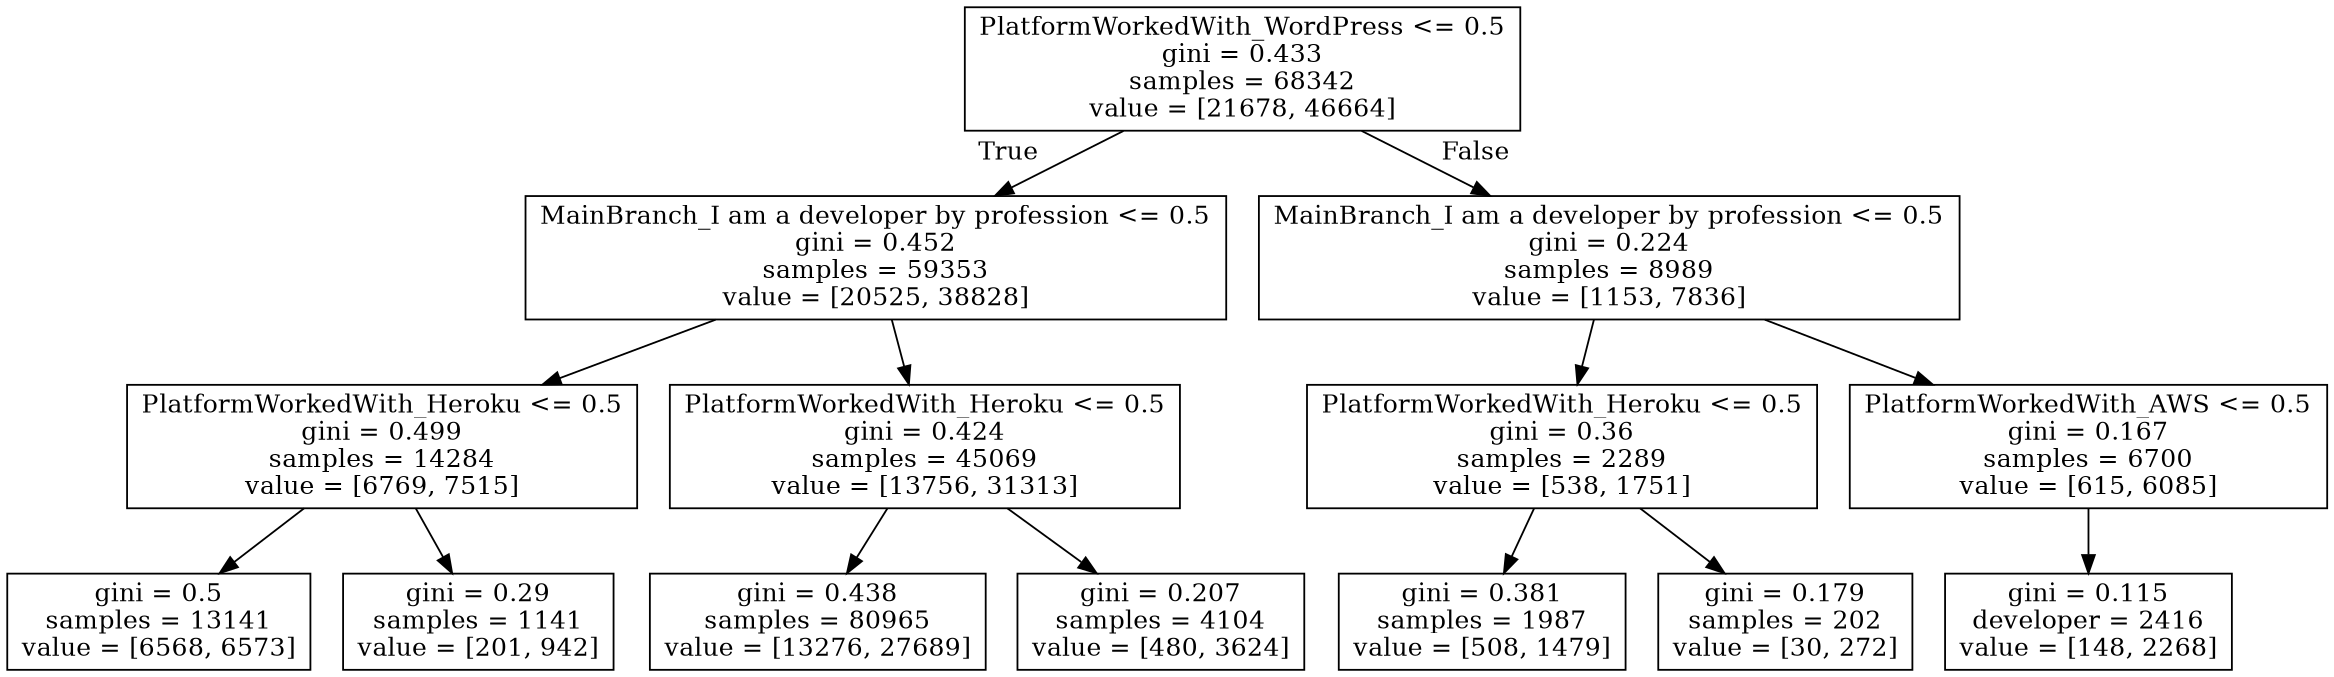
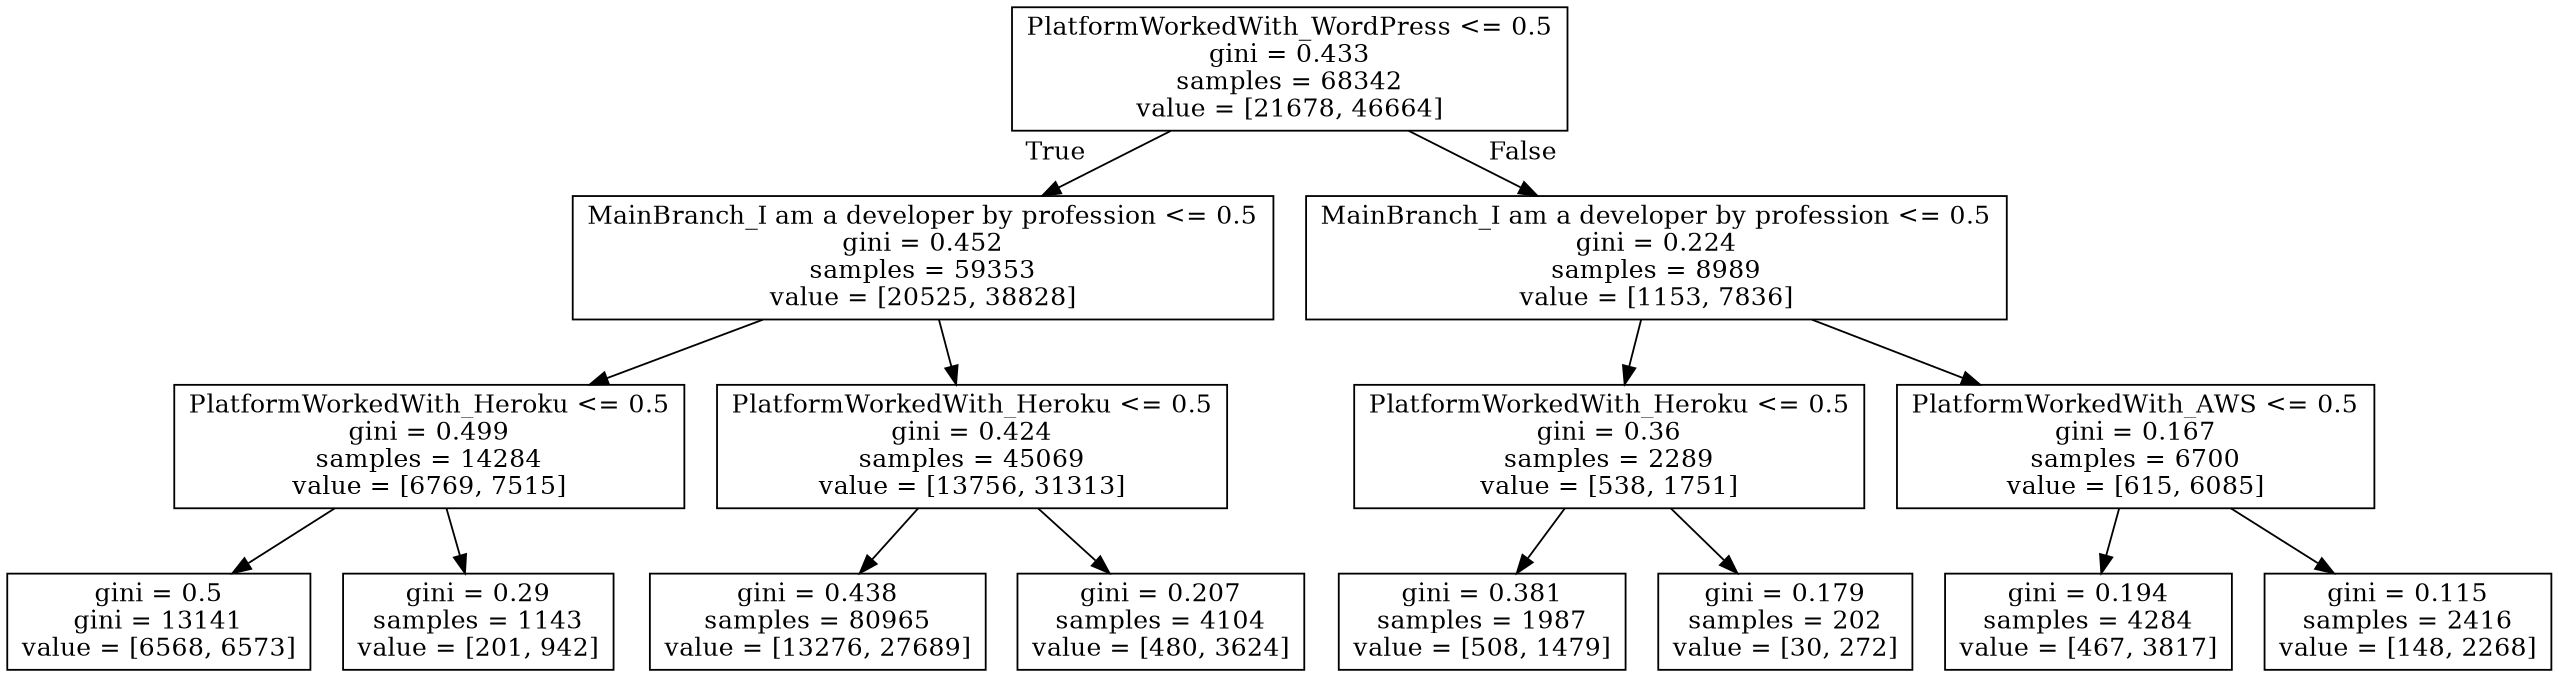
node "gini = 0.5 samples = 13141 value = [6568, 6573]": label "gini = 0.5 samples = 13141 value = [6568, 6573]" -> "gini = 0.5 gini = 13141 value = [6568, 6573]"
node "gini = 0.29 samples = 1141 value = [201, 942]": label "gini = 0.29 samples = 1141 value = [201, 942]" -> "gini = 0.29 samples = 1143 value = [201, 942]"
node "gini = 0.194 samples = 4284 value = [467, 3817]": added
node "gini = 0.115 developer = 2416 value = [148, 2268]": label "gini = 0.115 developer = 2416 value = [148, 2268]" -> "gini = 0.115 samples = 2416 value = [148, 2268]"
